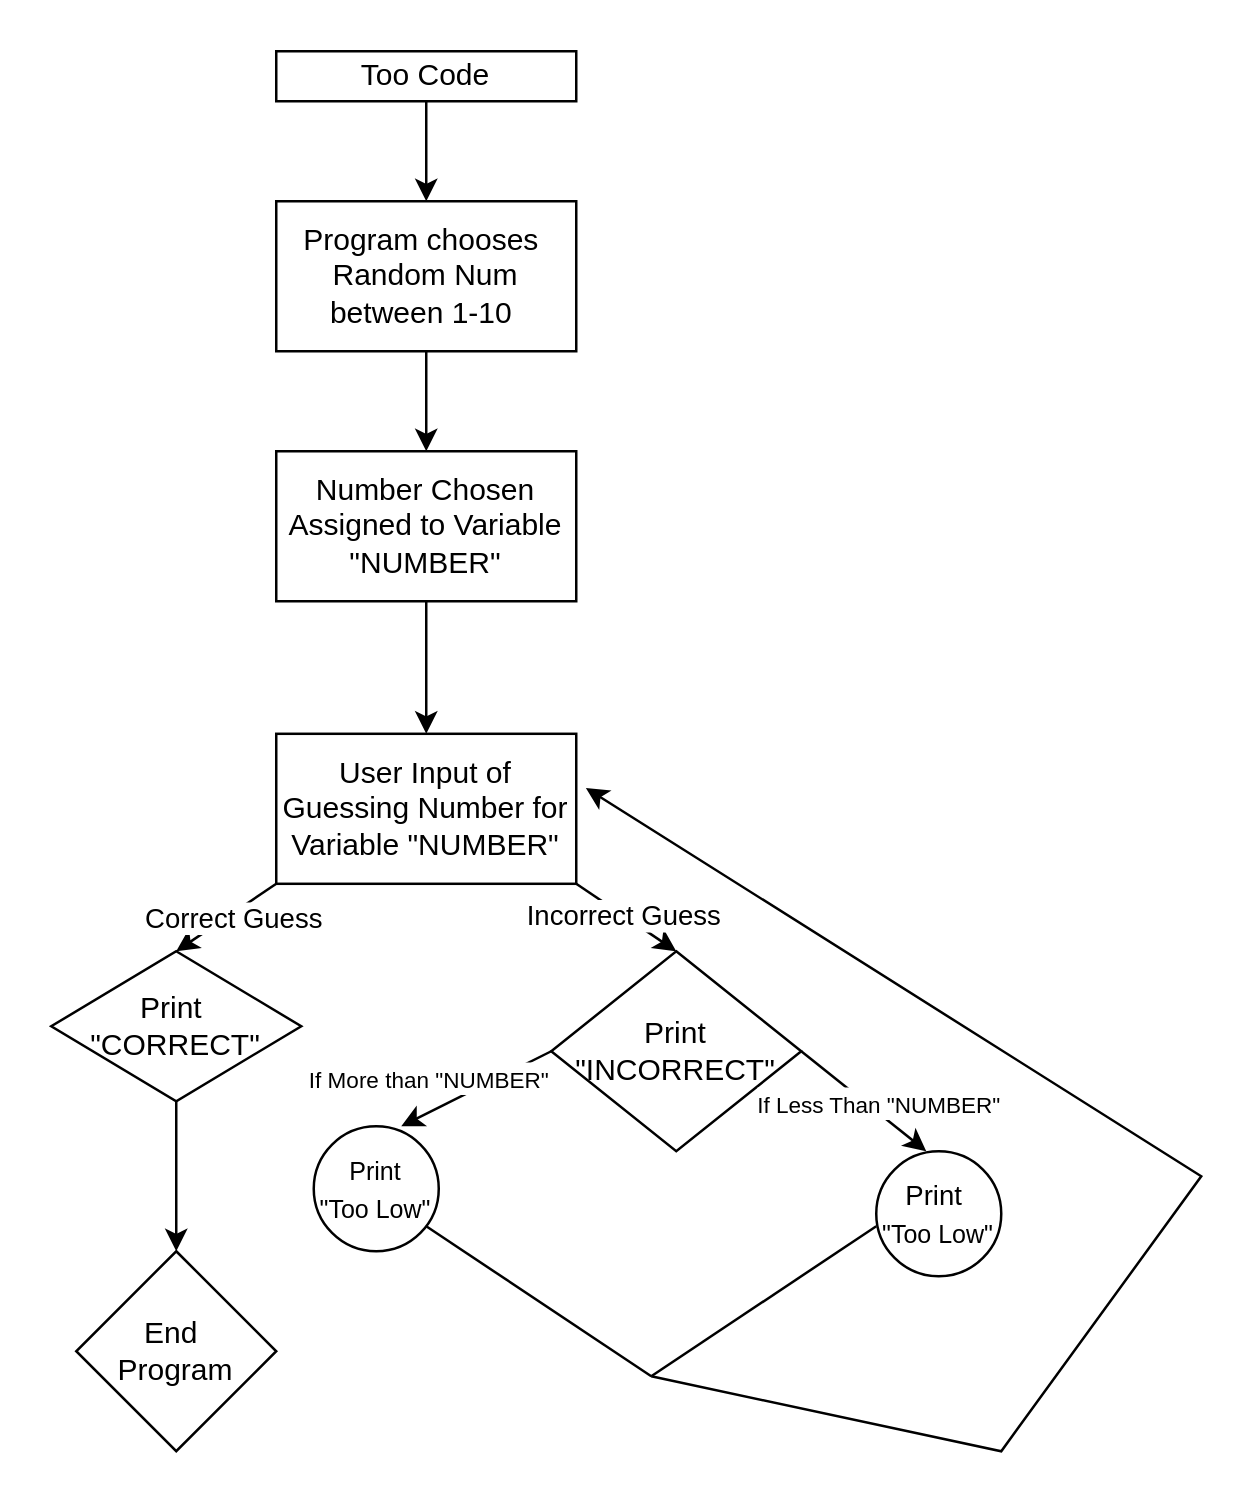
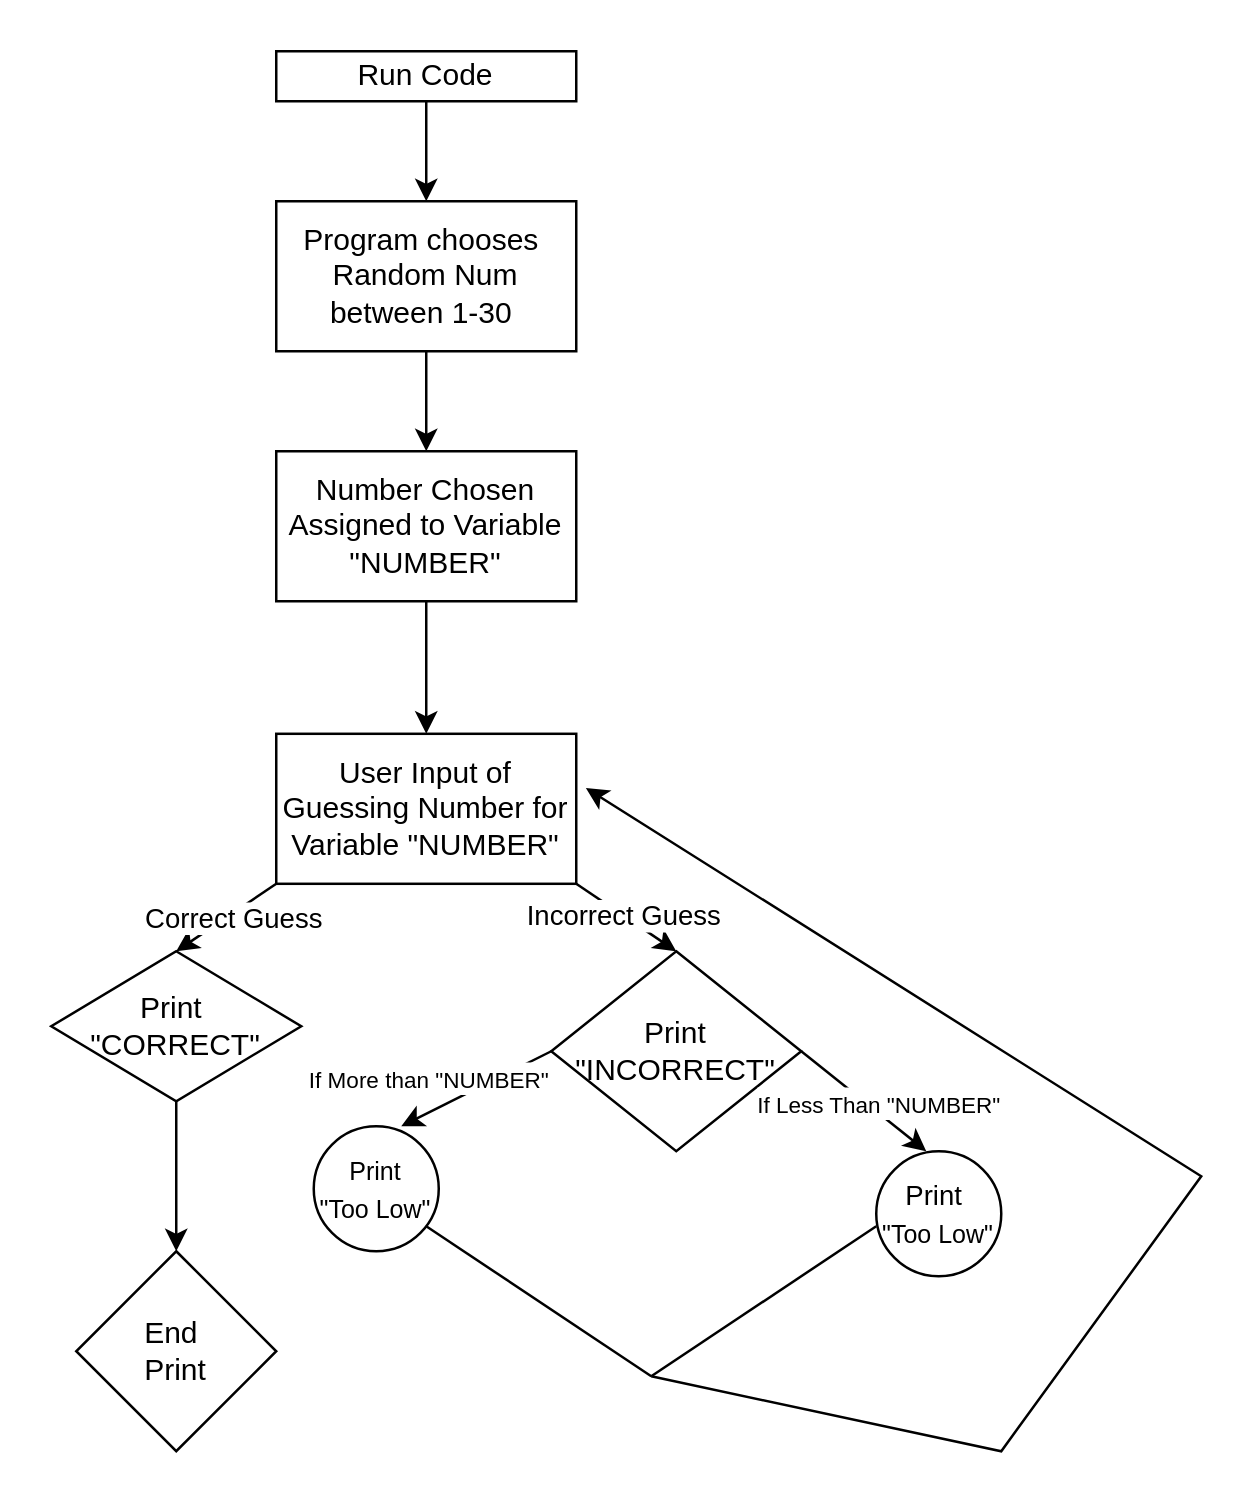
node "Too Code": label "Too Code" -> "Run Code"
node "Program chooses Random Num between 1-10": label "Program chooses Random Num between 1-10" -> "Program chooses Random Num between 1-30"
node "End Program": label "End Program" -> "End Print"
